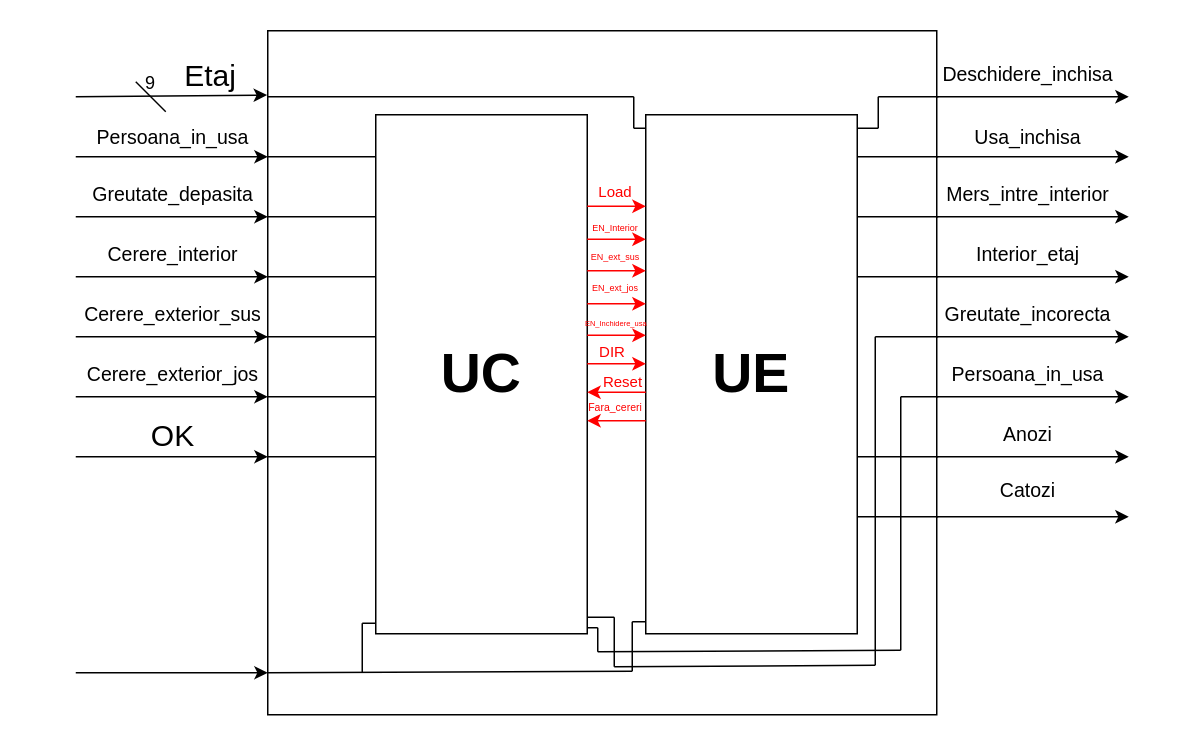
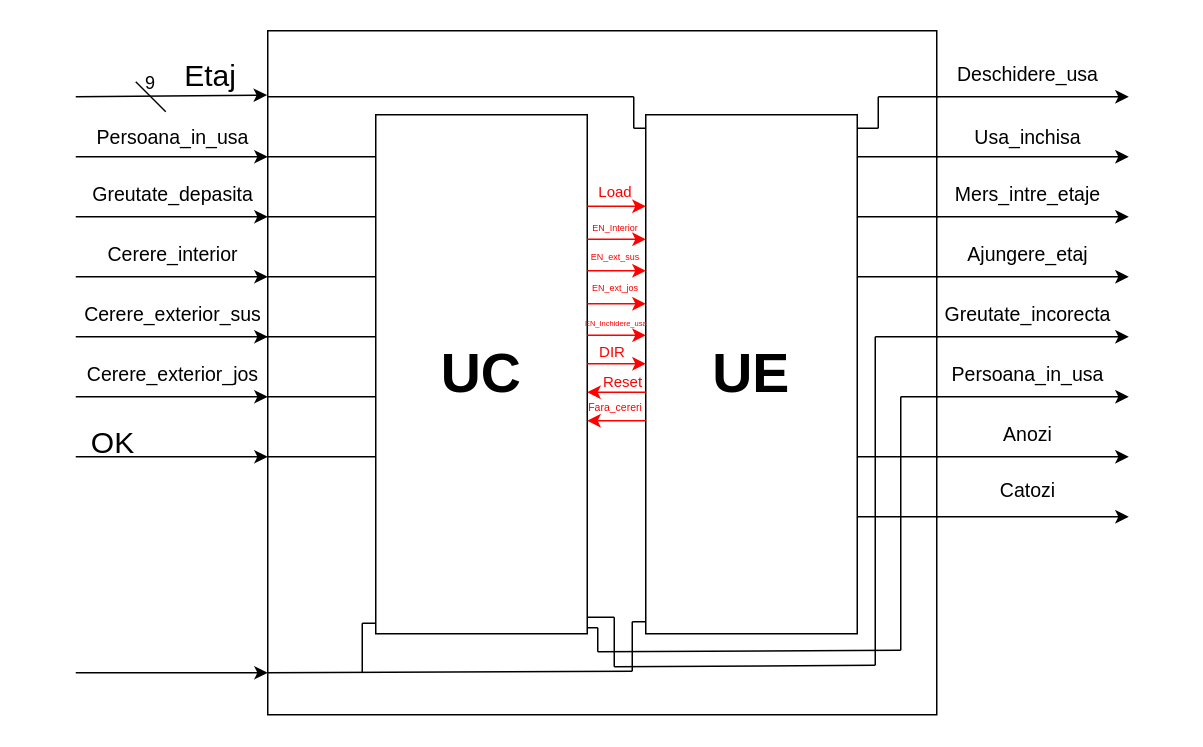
node "Deschidere_inchisa": label "Deschidere_inchisa" -> "Deschidere_usa"
node "Mers_intre_interior": label "Mers_intre_interior" -> "Mers_intre_etaje"
node "Interior_etaj": label "Interior_etaj" -> "Ajungere_etaj"
node "OK": moved (173, 434) -> (113, 442)
